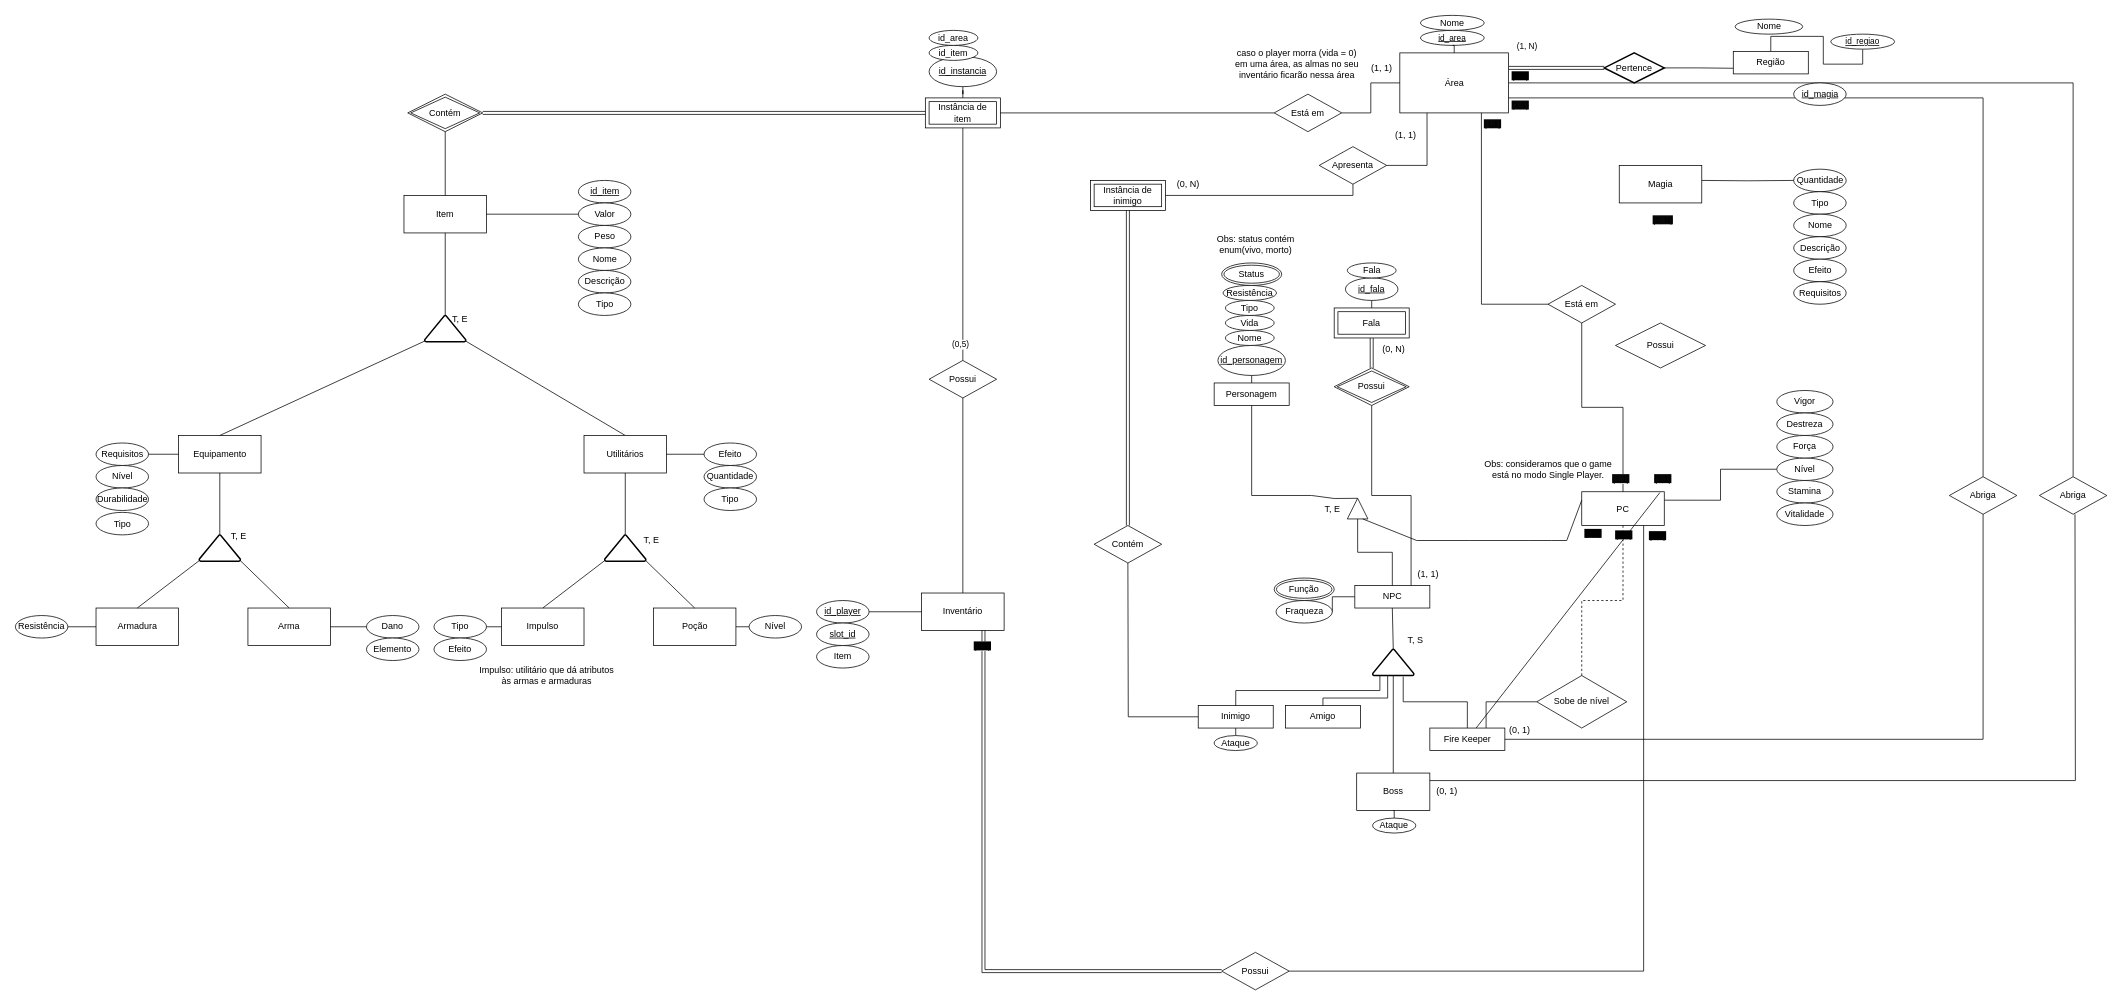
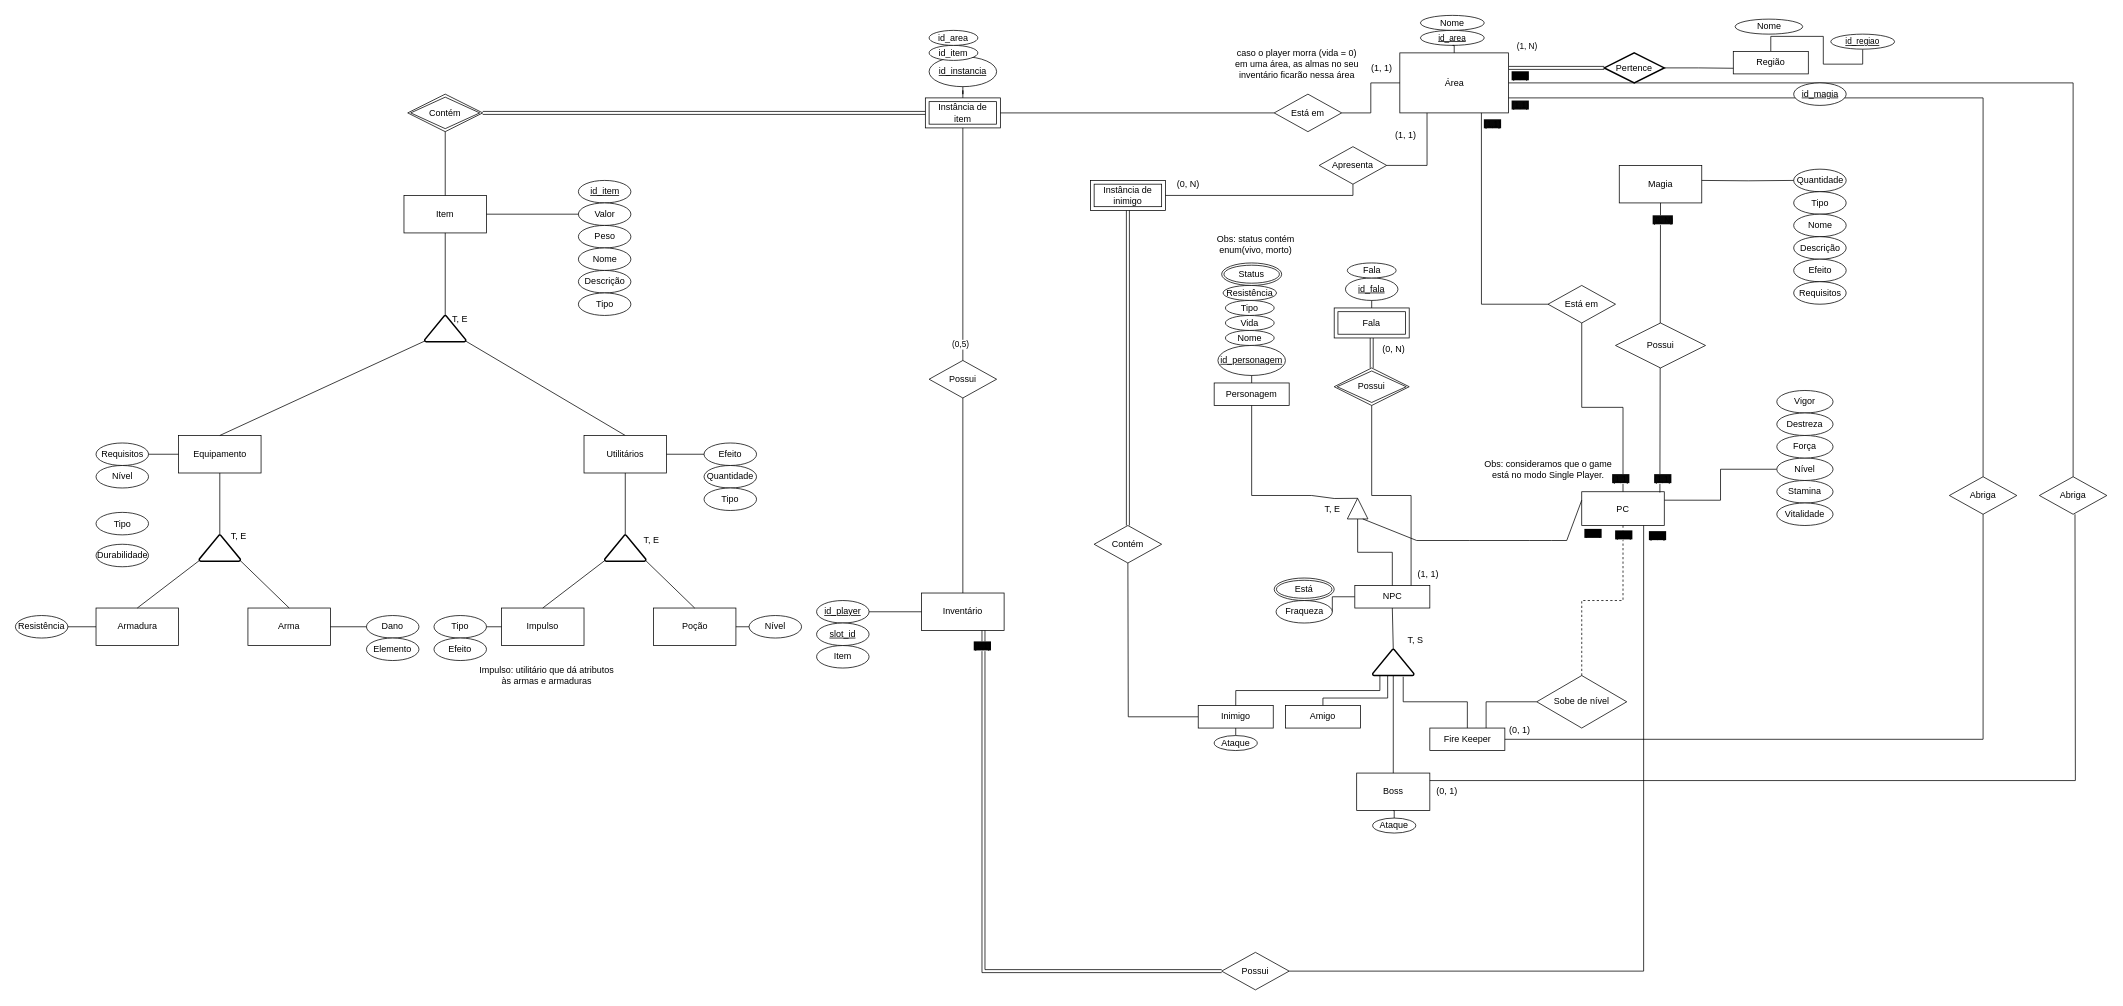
node "Durabilidade": moved (122, 499) -> (122, 555)
node "Função": label "Função" -> "Está"
edge "PC" -- "Fire Keeper": now "PC" -- "Magia"
